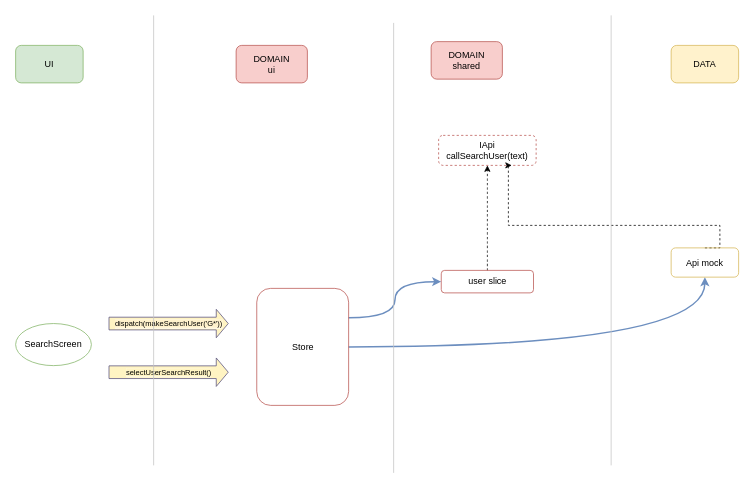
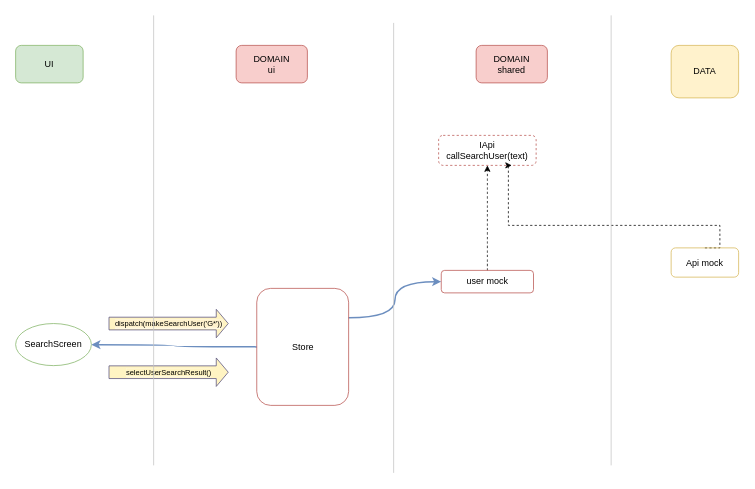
node "DOMAIN shared": moved (467, 60) -> (512, 64)
node "DATA": size 68x38 -> 68x53
node "user slice": label "user slice" -> "user mock"
edge "Store" -> "Api mock": now "Store" -> "SearchScreen"
